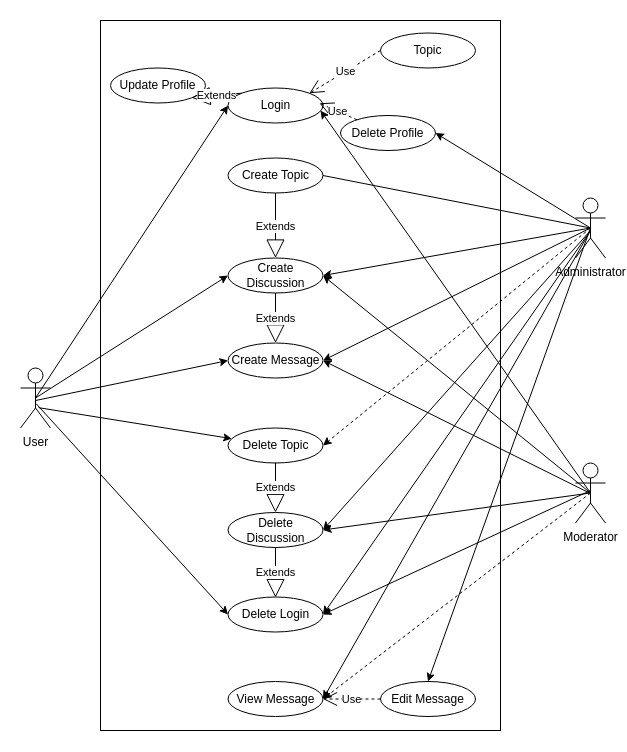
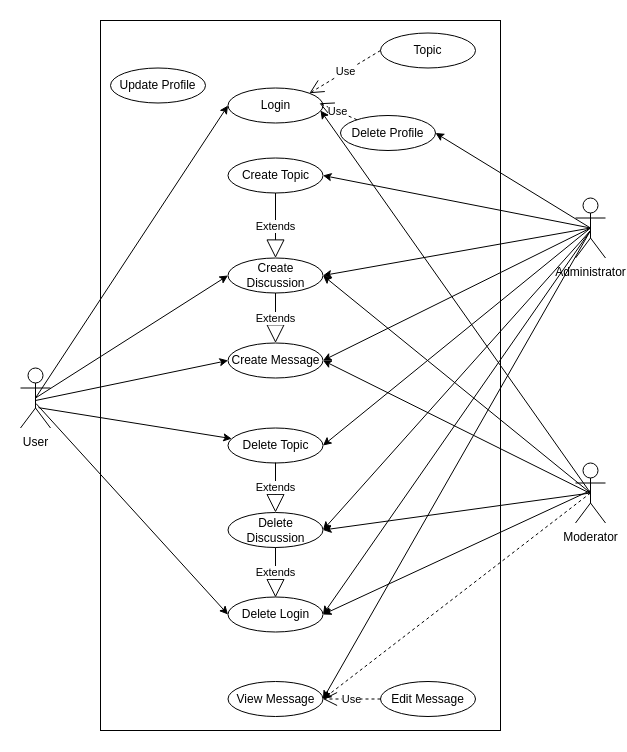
edge "Login" -> "Update Profile": removed, label "Extends"
edge "Create Topic" -- "Administrator": arrowhead none -> classic
edge "Administrator" -> "Delete Topic": style dashed -> solid
edge "Administrator" -> "Edit Message": removed
